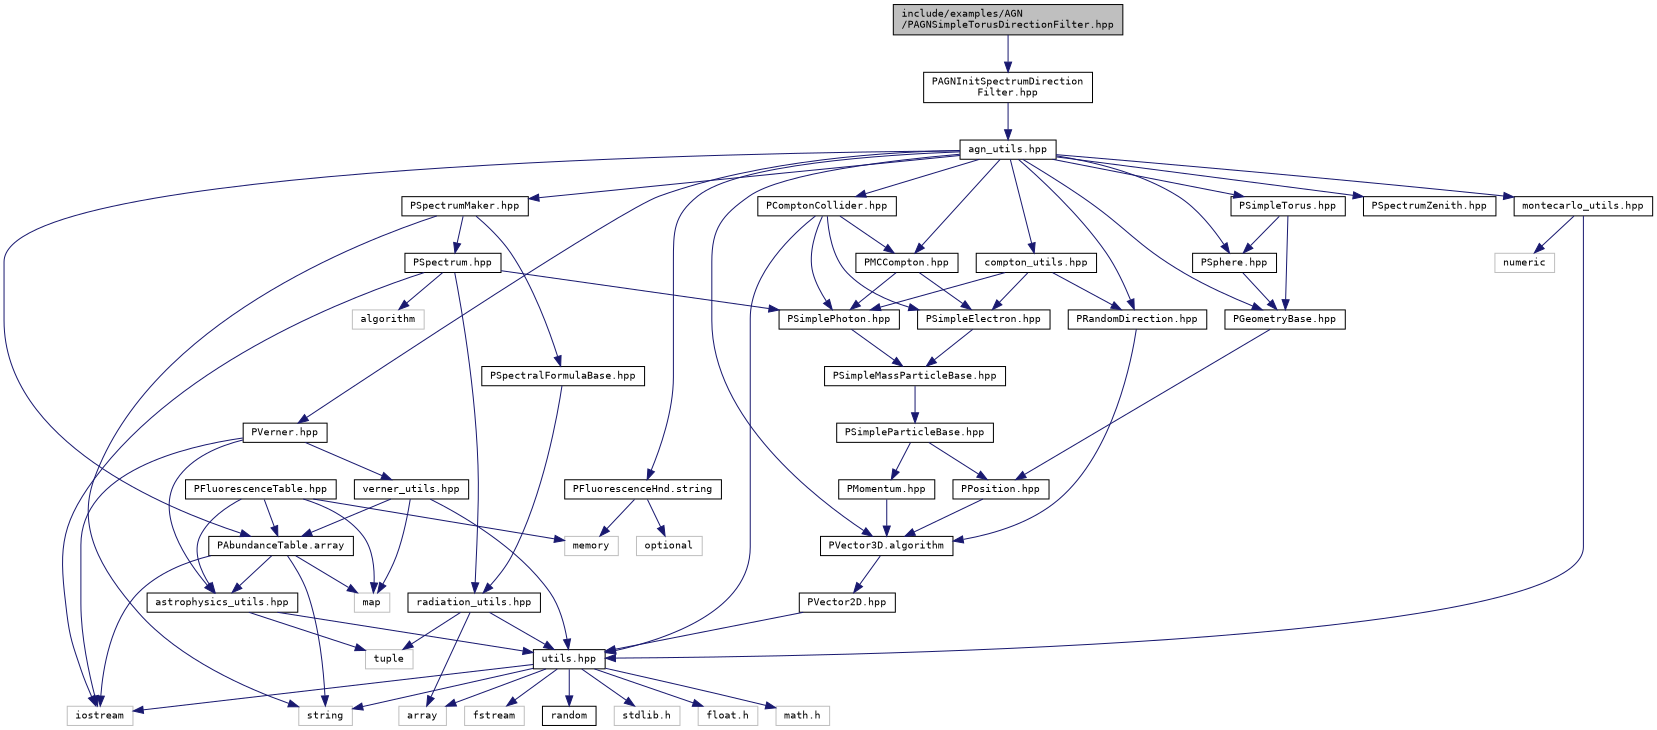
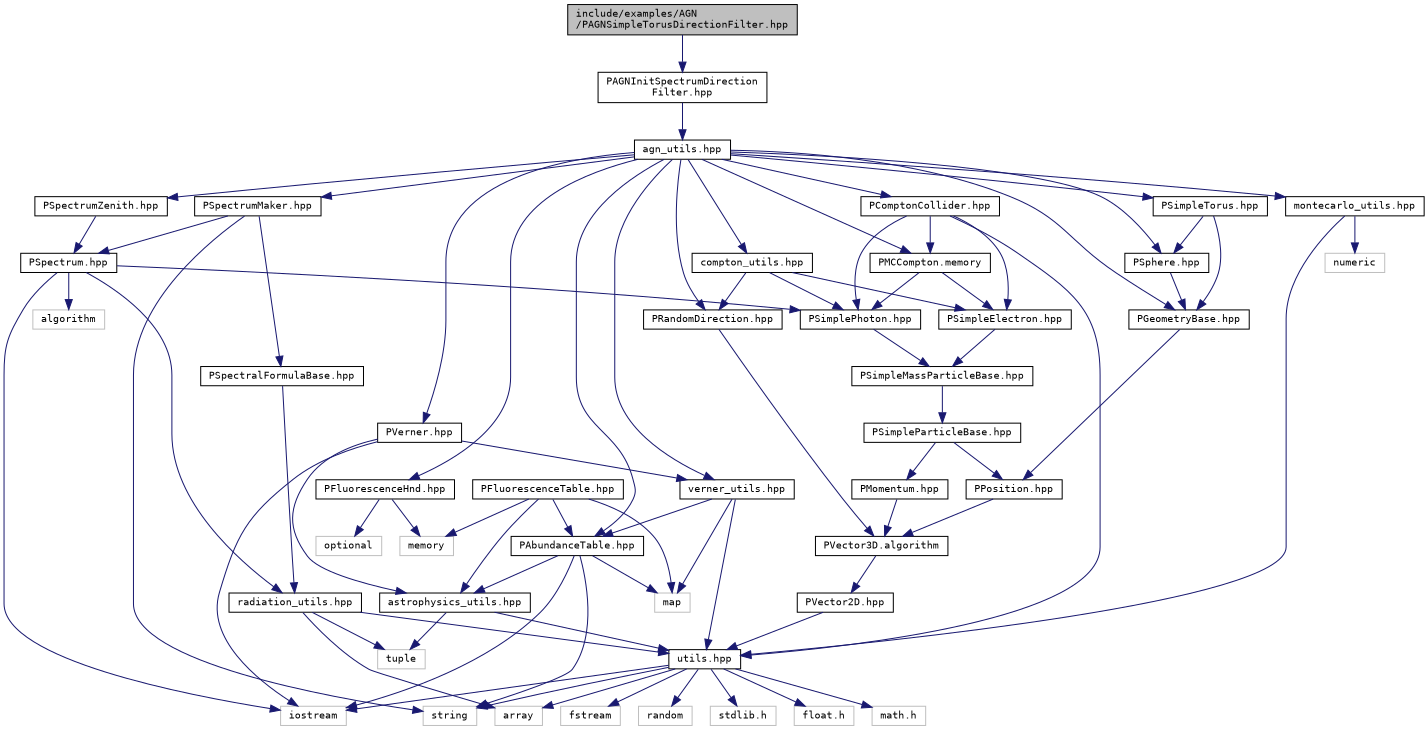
edge "PSpectrumZenith.hpp" -> "PSpectrum.hpp": added
node "PMCCompton.hpp": label "PMCCompton.hpp" -> "PMCCompton.memory"
edge "agn_utils.hpp" -> "PVector3D.algorithm": now "agn_utils.hpp" -> "verner_utils.hpp"
node "PFluorescenceHnd.string": label "PFluorescenceHnd.string" -> "PFluorescenceHnd.hpp"
node "PAbundanceTable.array": label "PAbundanceTable.array" -> "PAbundanceTable.hpp"
node "random": color black -> grey75
